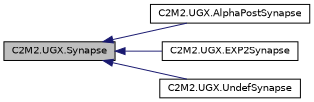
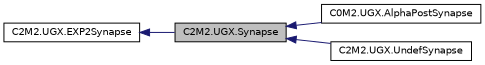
node "C2M2.UGX.AlphaPostSynapse": label "C2M2.UGX.AlphaPostSynapse" -> "C0M2.UGX.AlphaPostSynapse"
edge "C2M2.UGX.EXP2Synapse" -> "C2M2.UGX.Synapse": reversed
